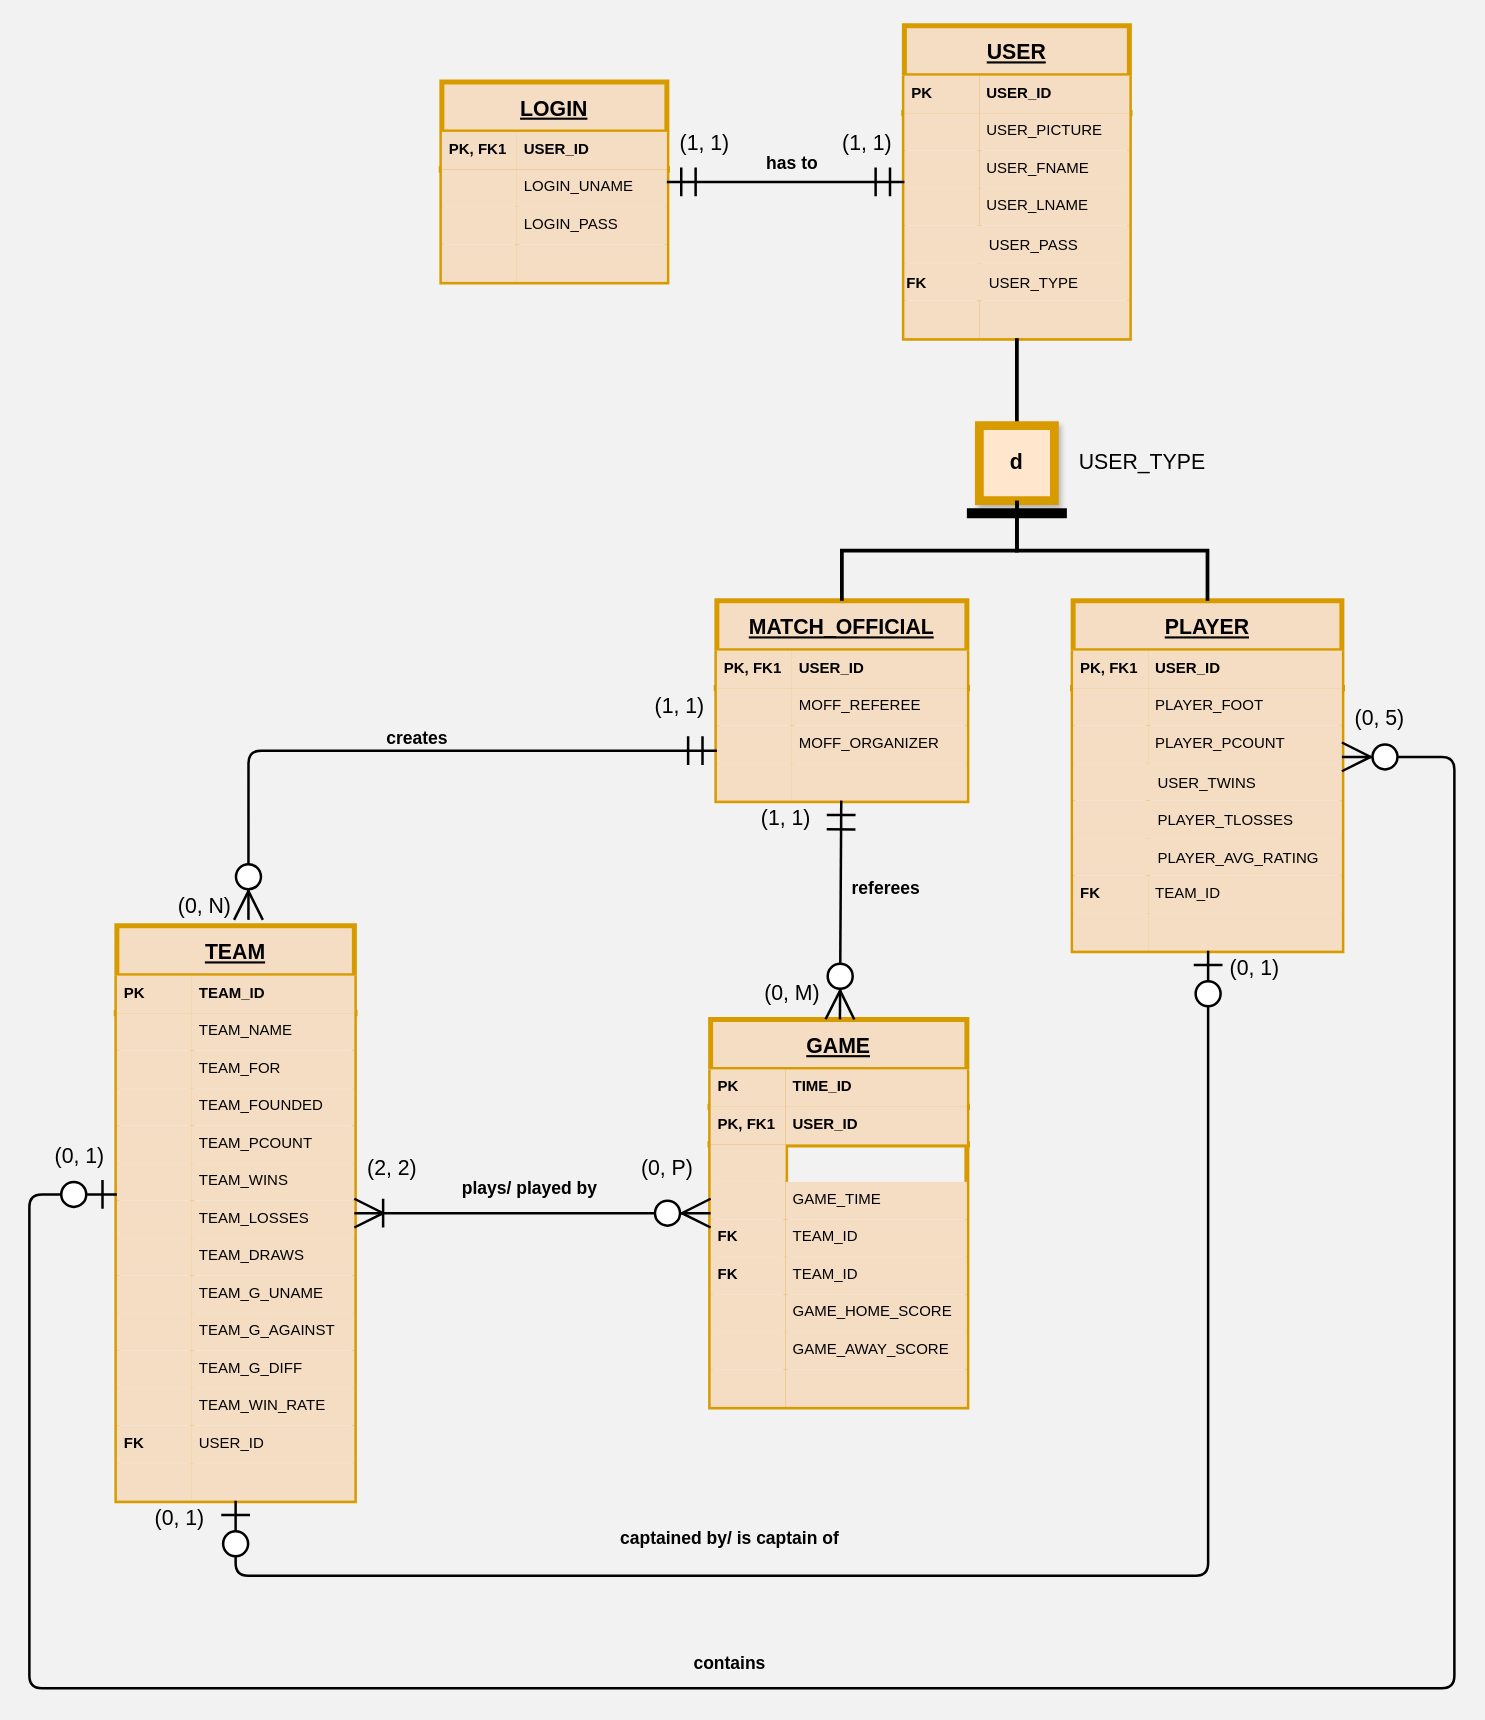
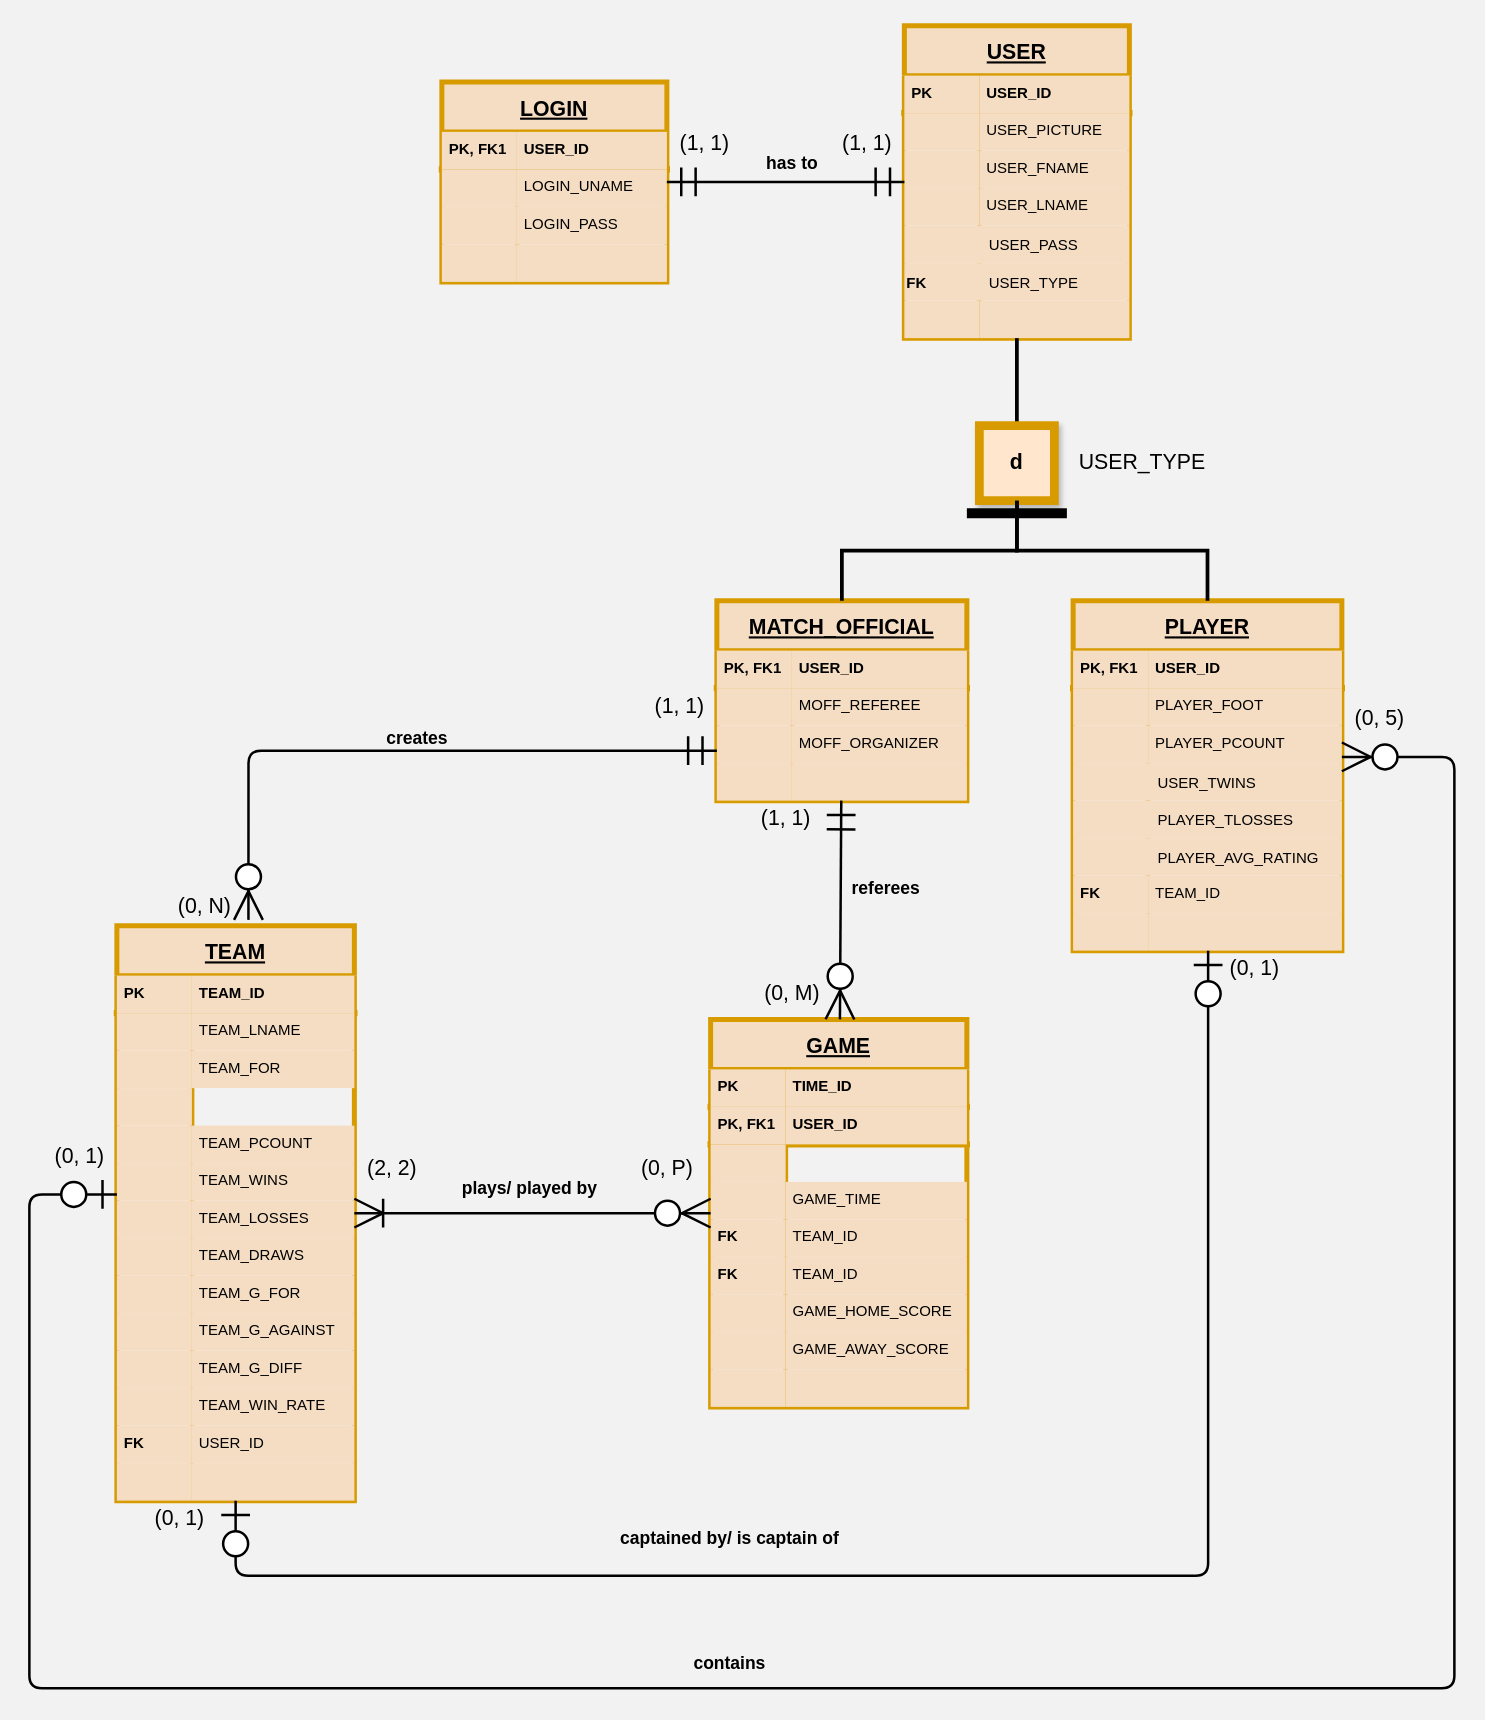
node "TEAM_NAME": label "TEAM_NAME" -> "TEAM_LNAME"
node "TEAM_FOUNDED": removed
node "TEAM_G_UNAME": label "TEAM_G_UNAME" -> "TEAM_G_FOR"
